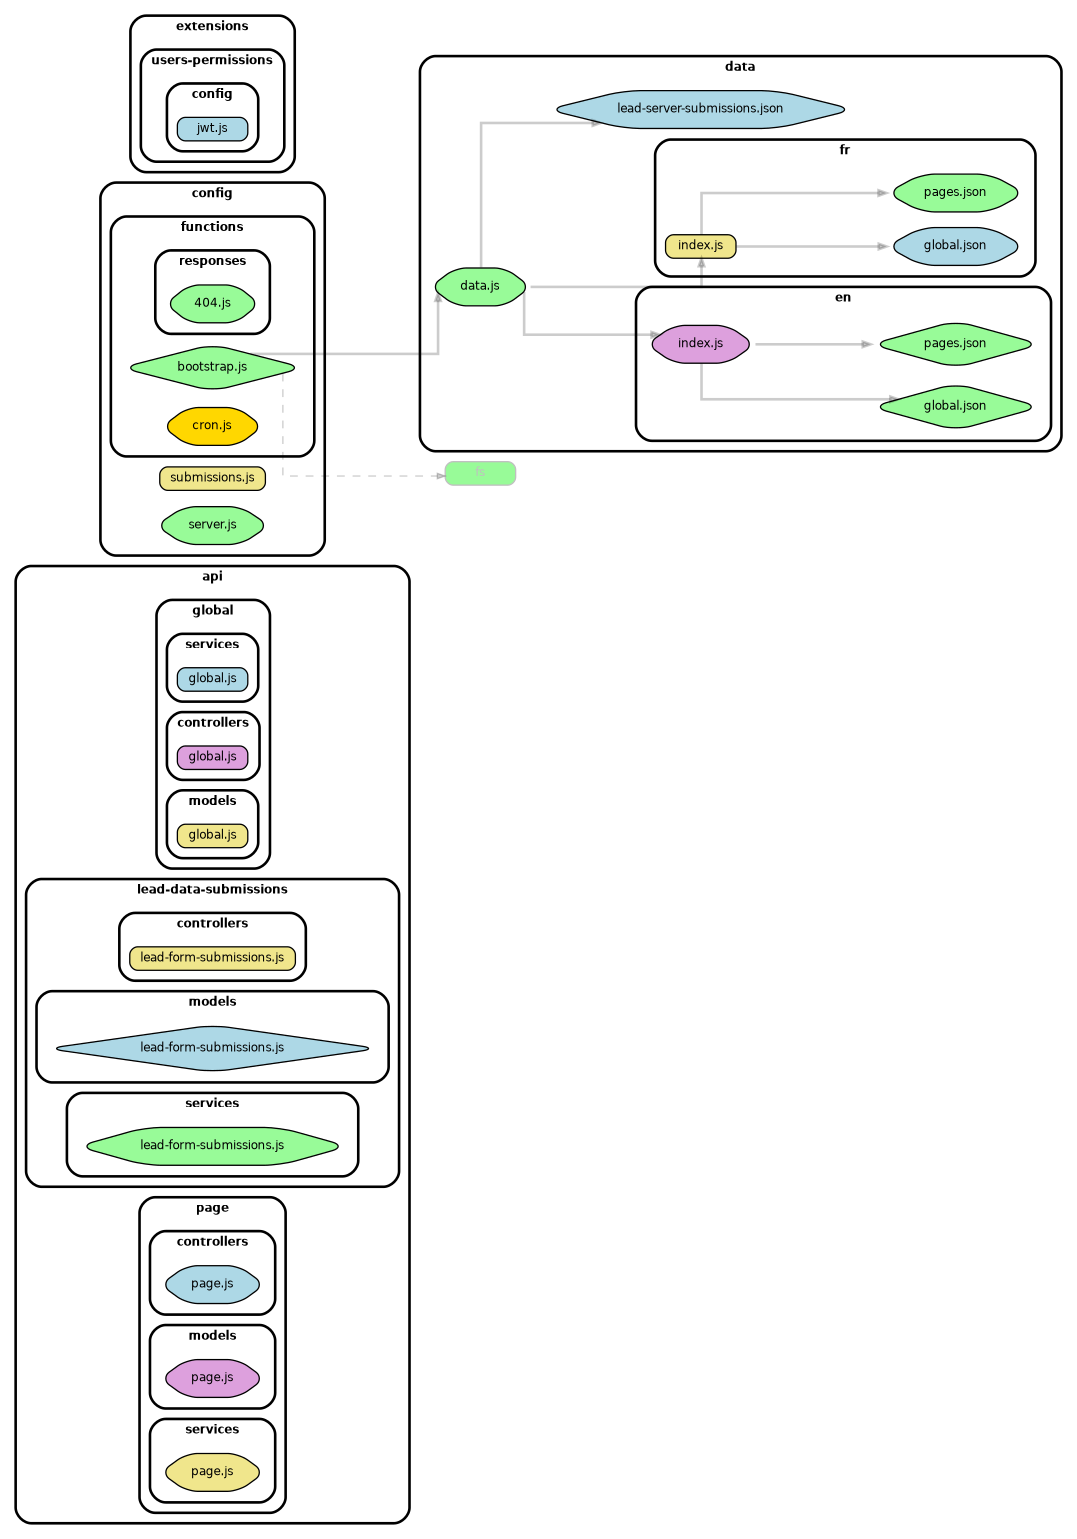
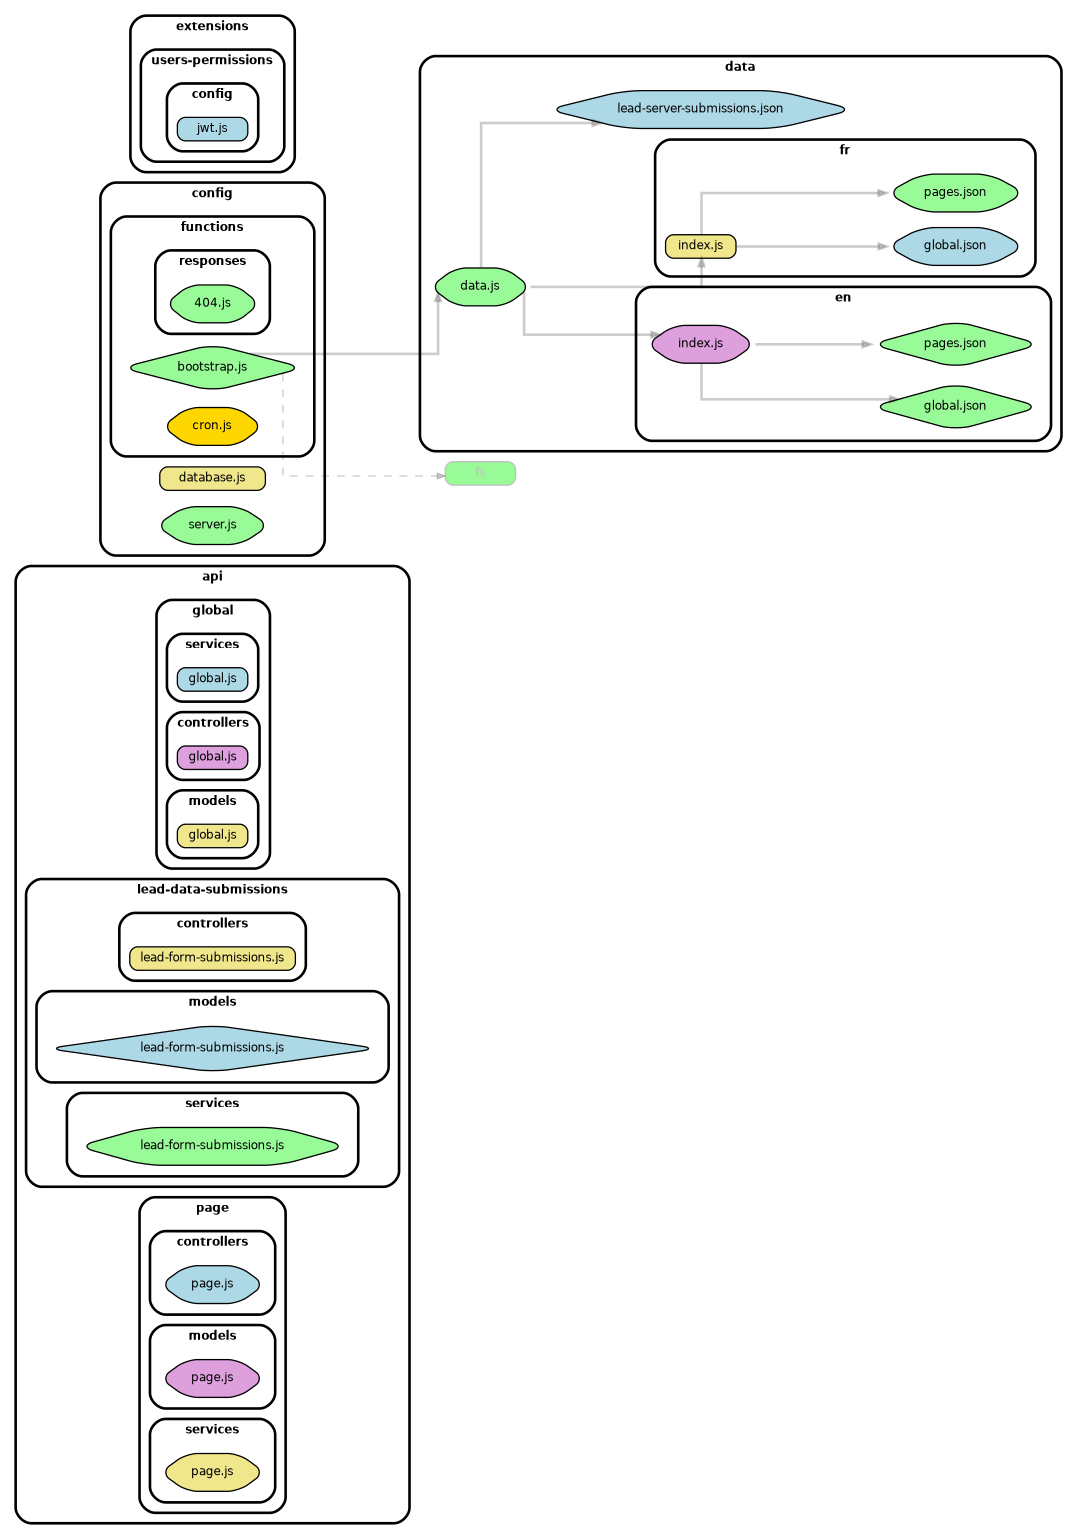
node "submissions.js": label "submissions.js" -> "database.js"
